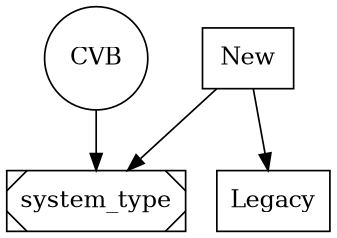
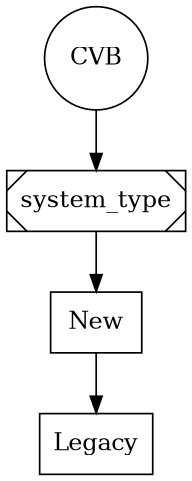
edge "New" -> "system_type": reversed
